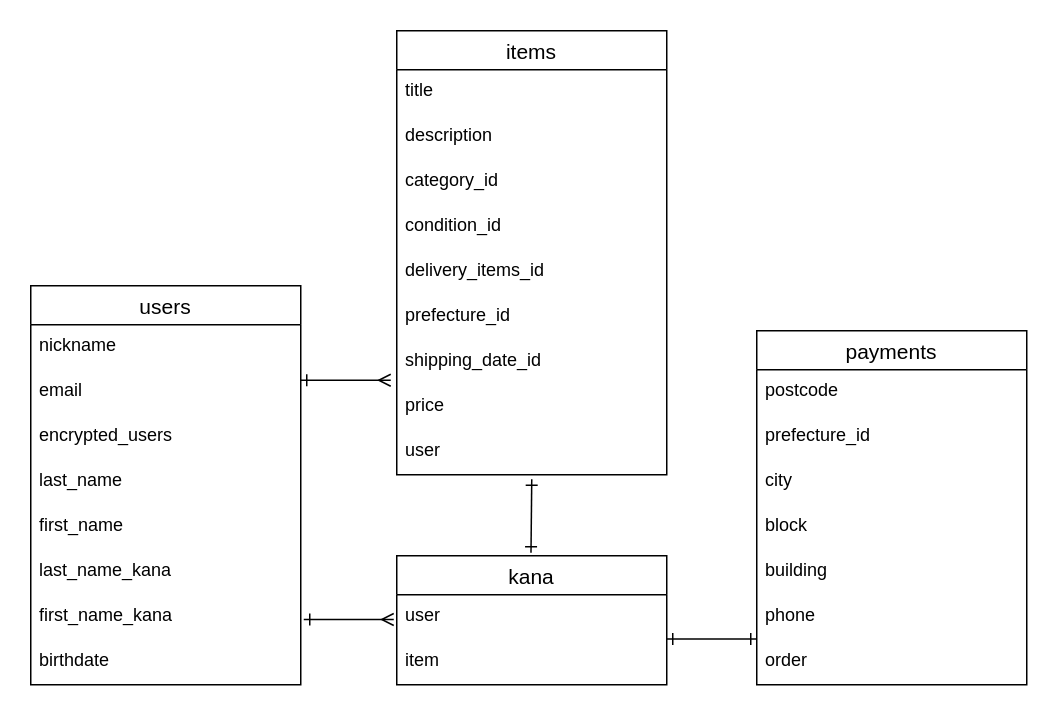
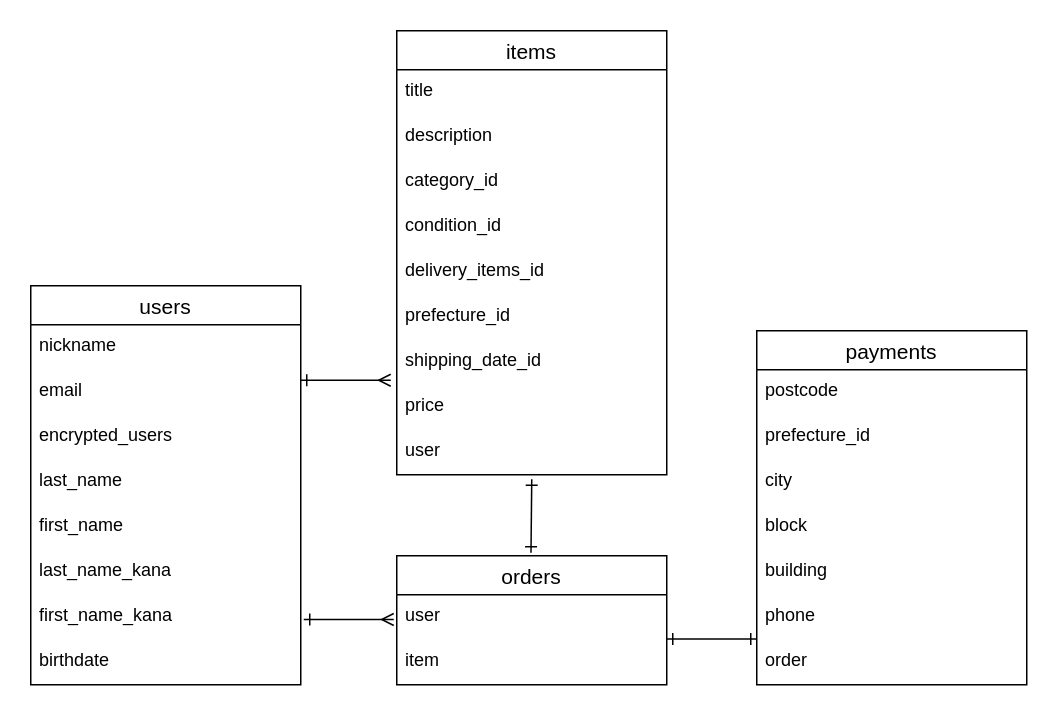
node "kana": label "kana" -> "orders"
